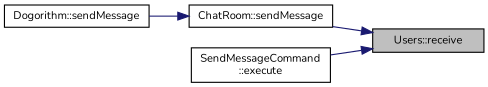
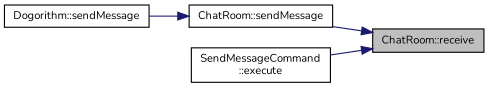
node "Users::receive": label "Users::receive" -> "ChatRoom::receive"
